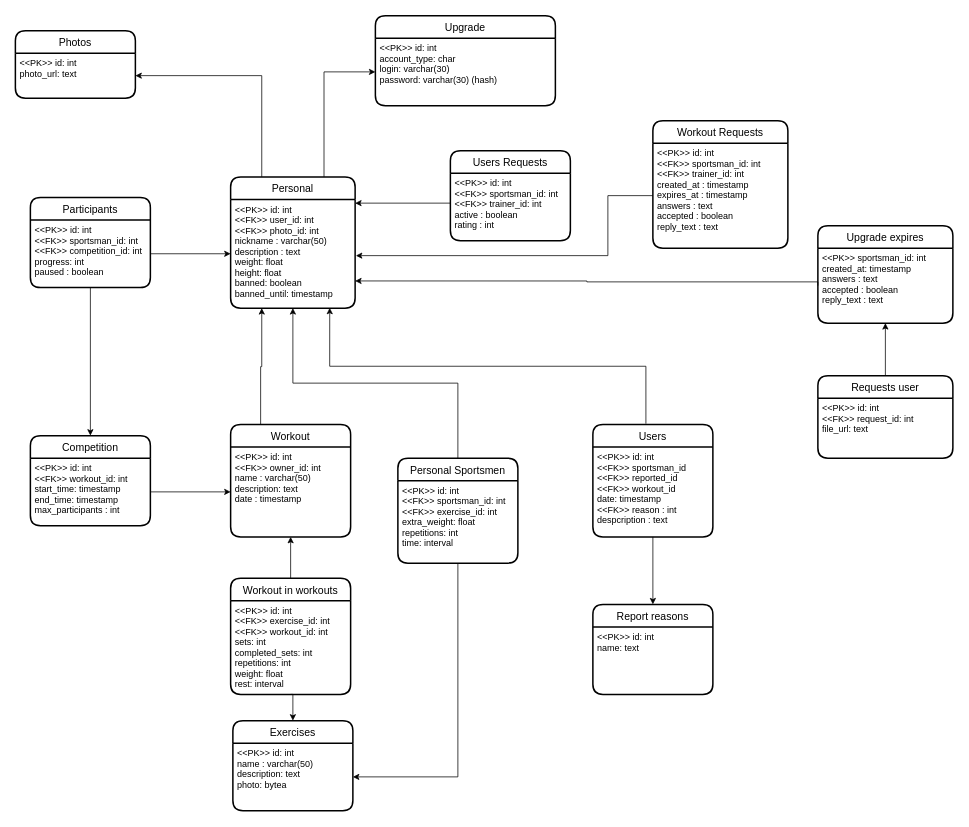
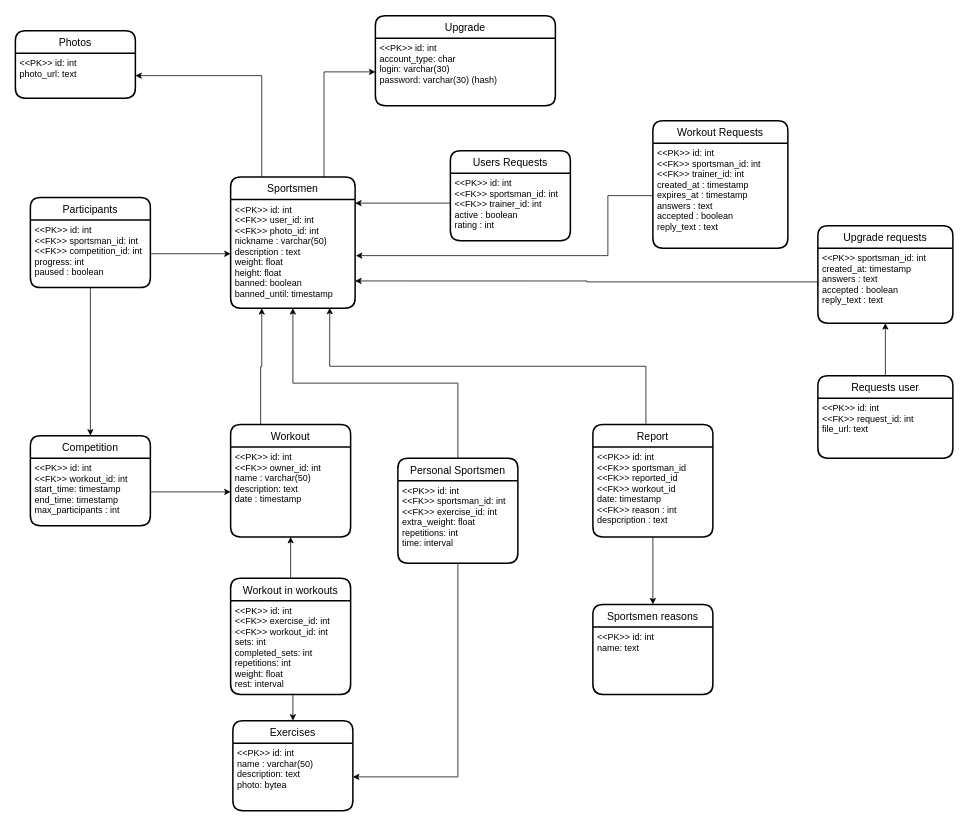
node "Personal": label "Personal" -> "Sportsmen"
node "Upgrade expires": label "Upgrade expires" -> "Upgrade requests"
node "Users": label "Users" -> "Report"
node "Report reasons": label "Report reasons" -> "Sportsmen reasons"
